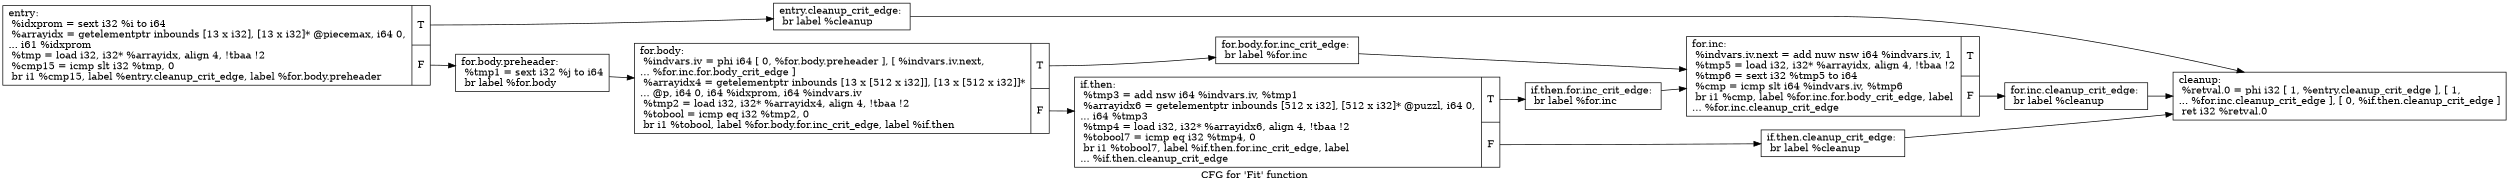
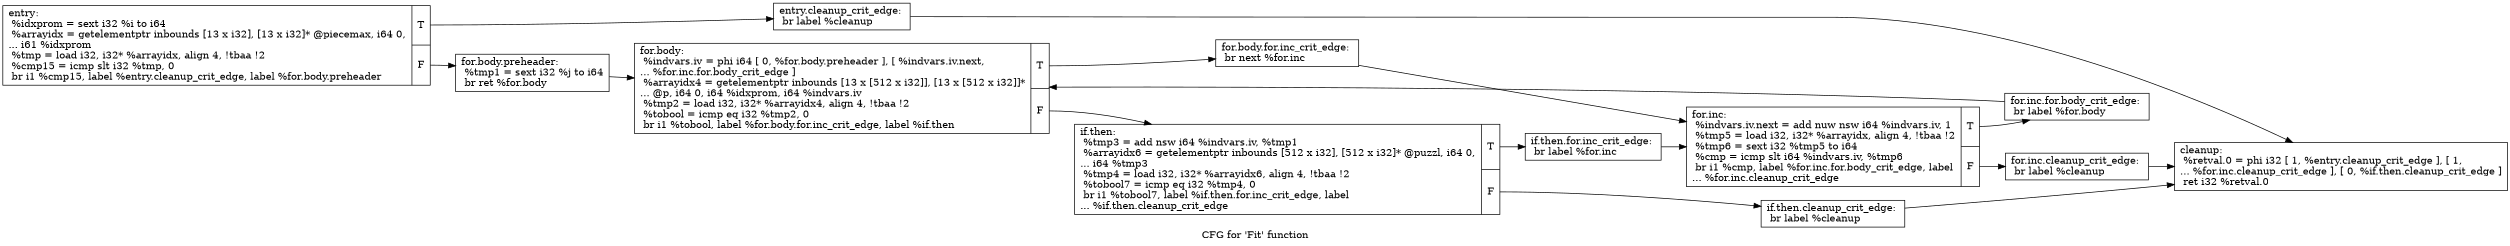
node "for.body.for.inc_crit_edge:": text "br label %for.inc" -> "br next %for.inc"
node "for.body.preheader:": text "br label %for.body" -> "br ret %for.body"
node "for.inc.for.body_crit_edge:": added
